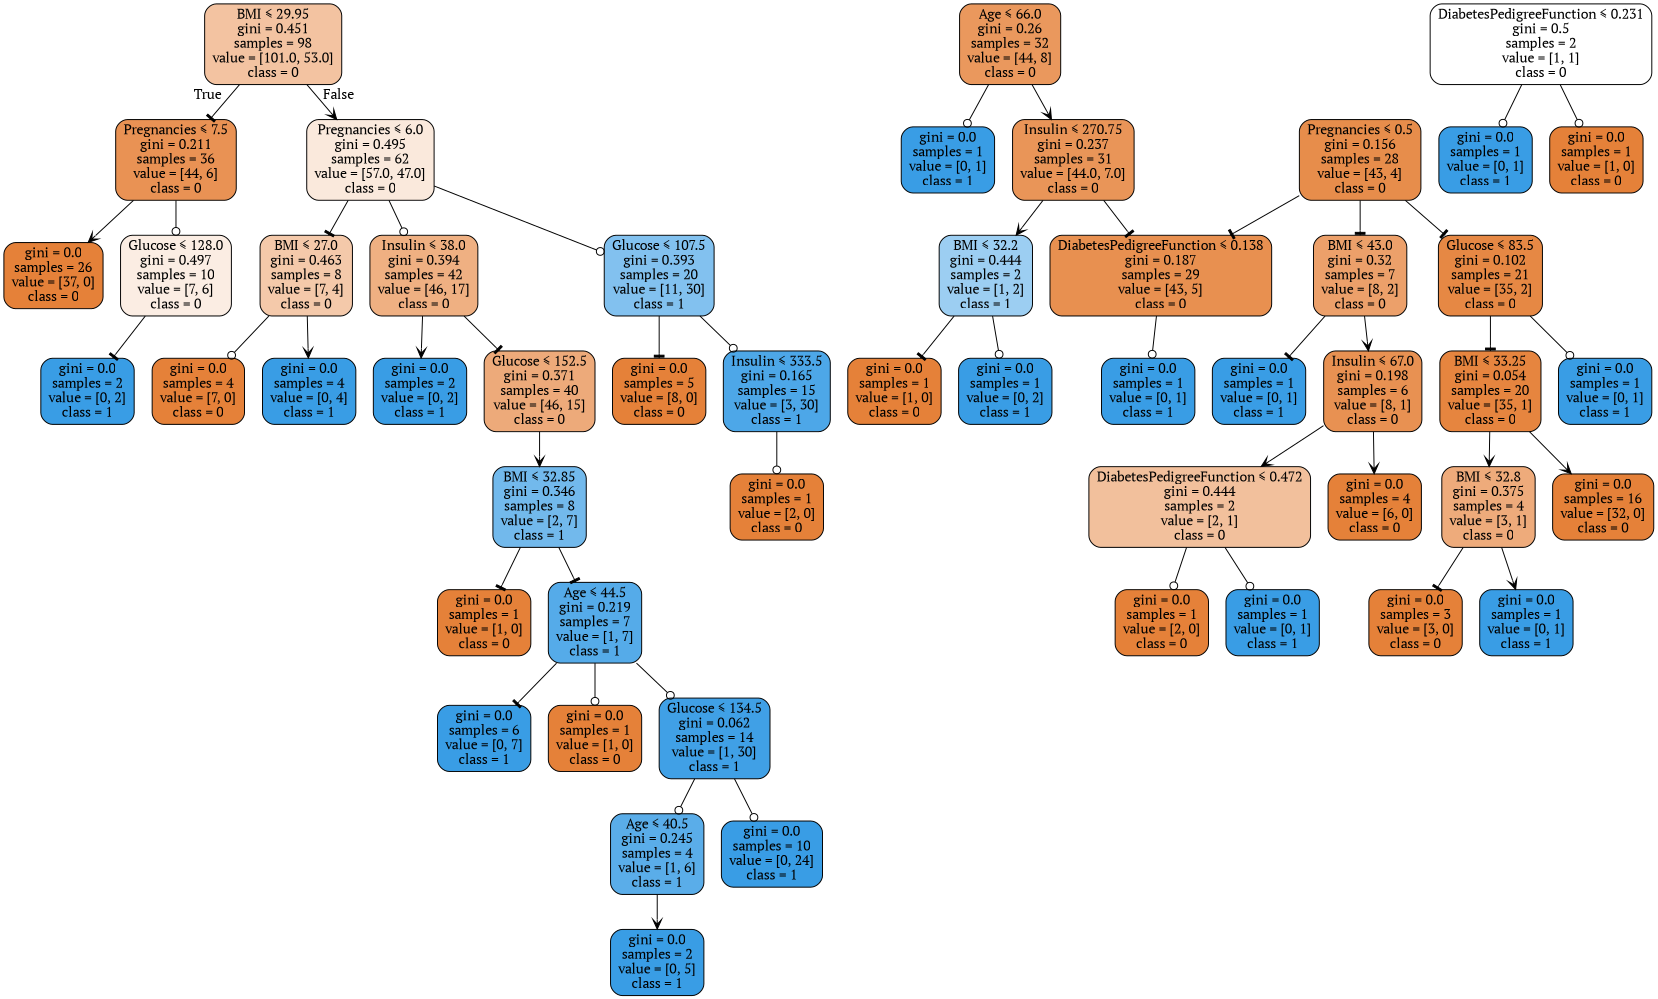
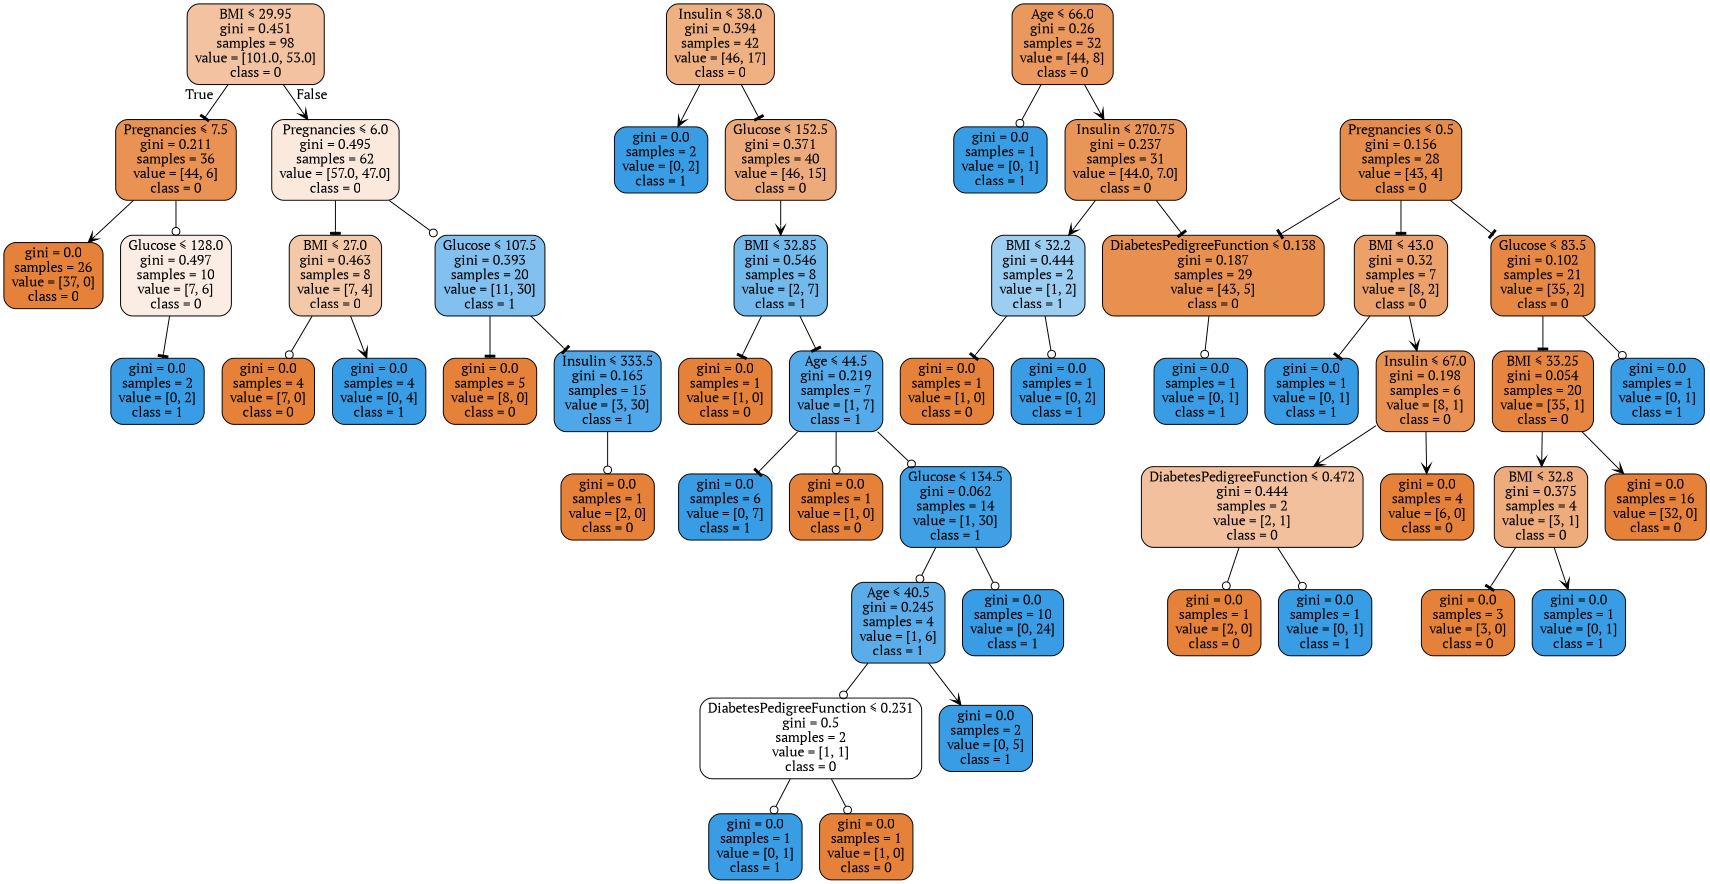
edge "Pregnancies ≤ 6.0" -> "Insulin ≤ 38.0": removed
edge "Glucose ≤ 107.5" -> "Insulin ≤ 333.5": arrowhead odot -> tee
node "BMI ≤ 32.85": text "gini = 0.346" -> "gini = 0.546"
edge "Age ≤ 40.5" -> "DiabetesPedigreeFunction ≤ 0.231": added
